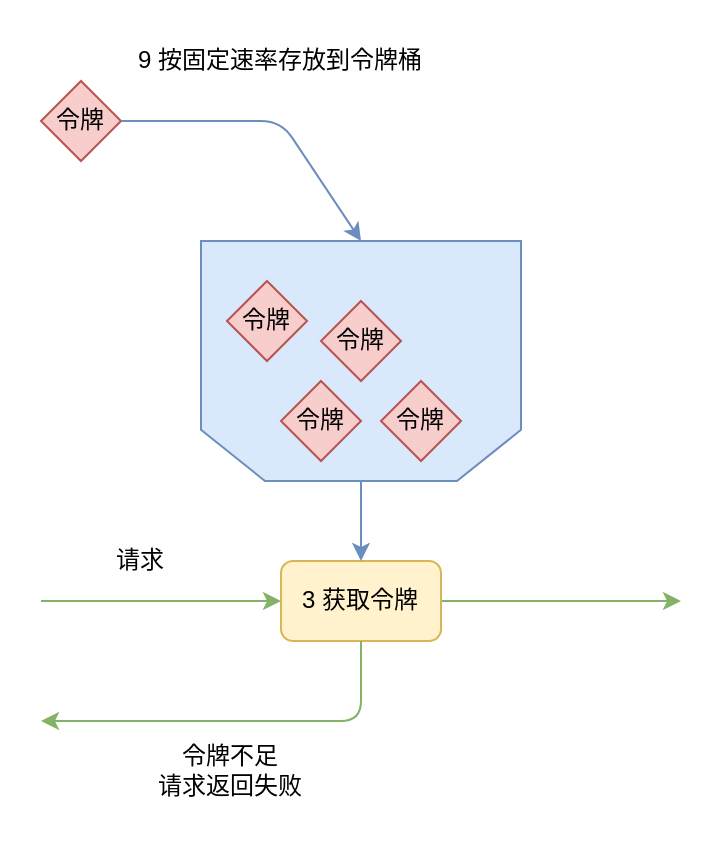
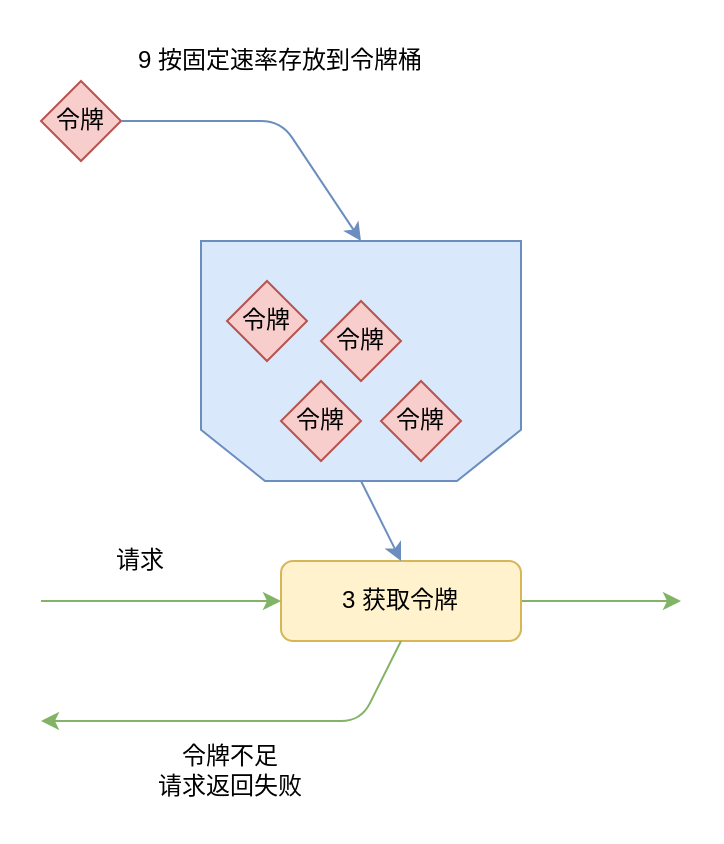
node "3 获取令牌": size 160x80 -> 240x80
